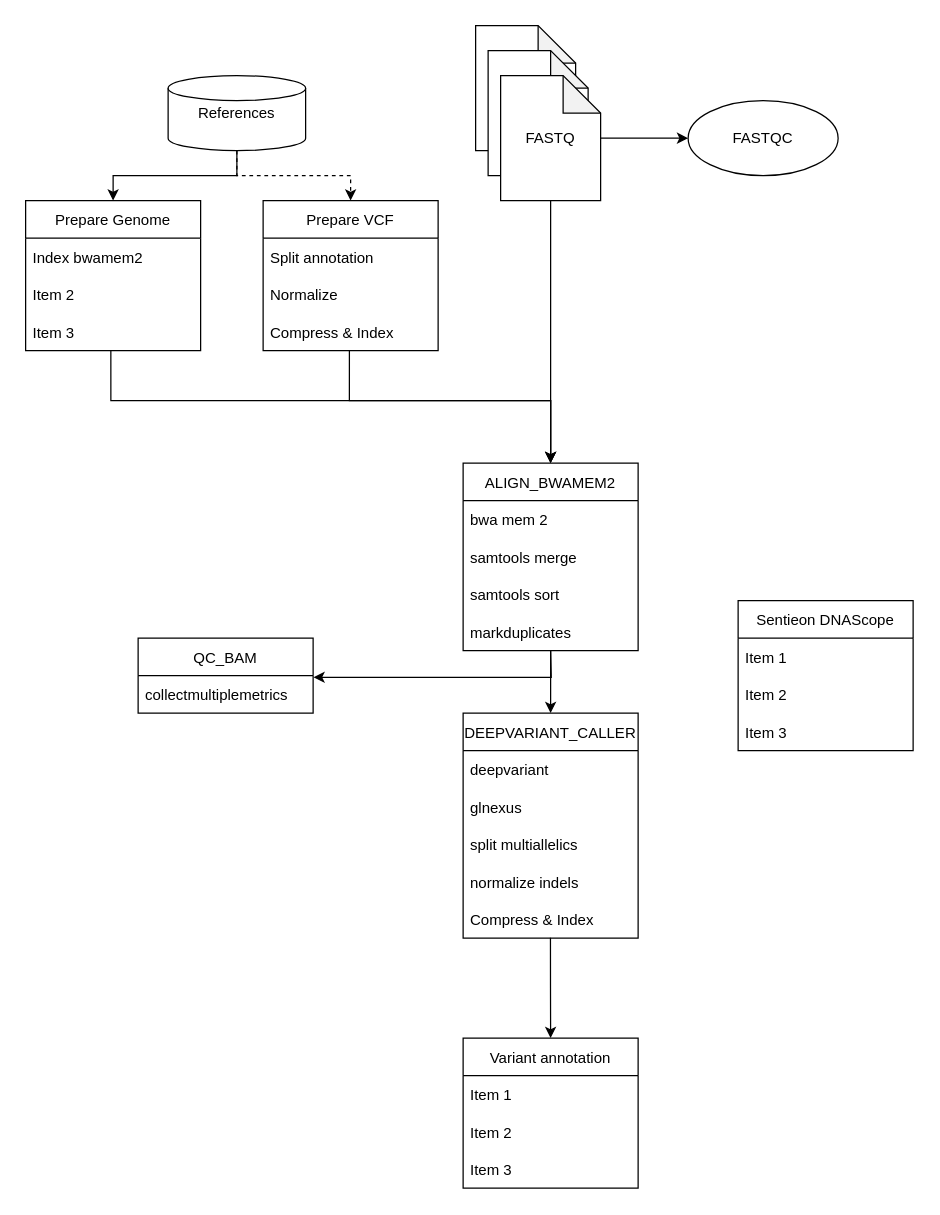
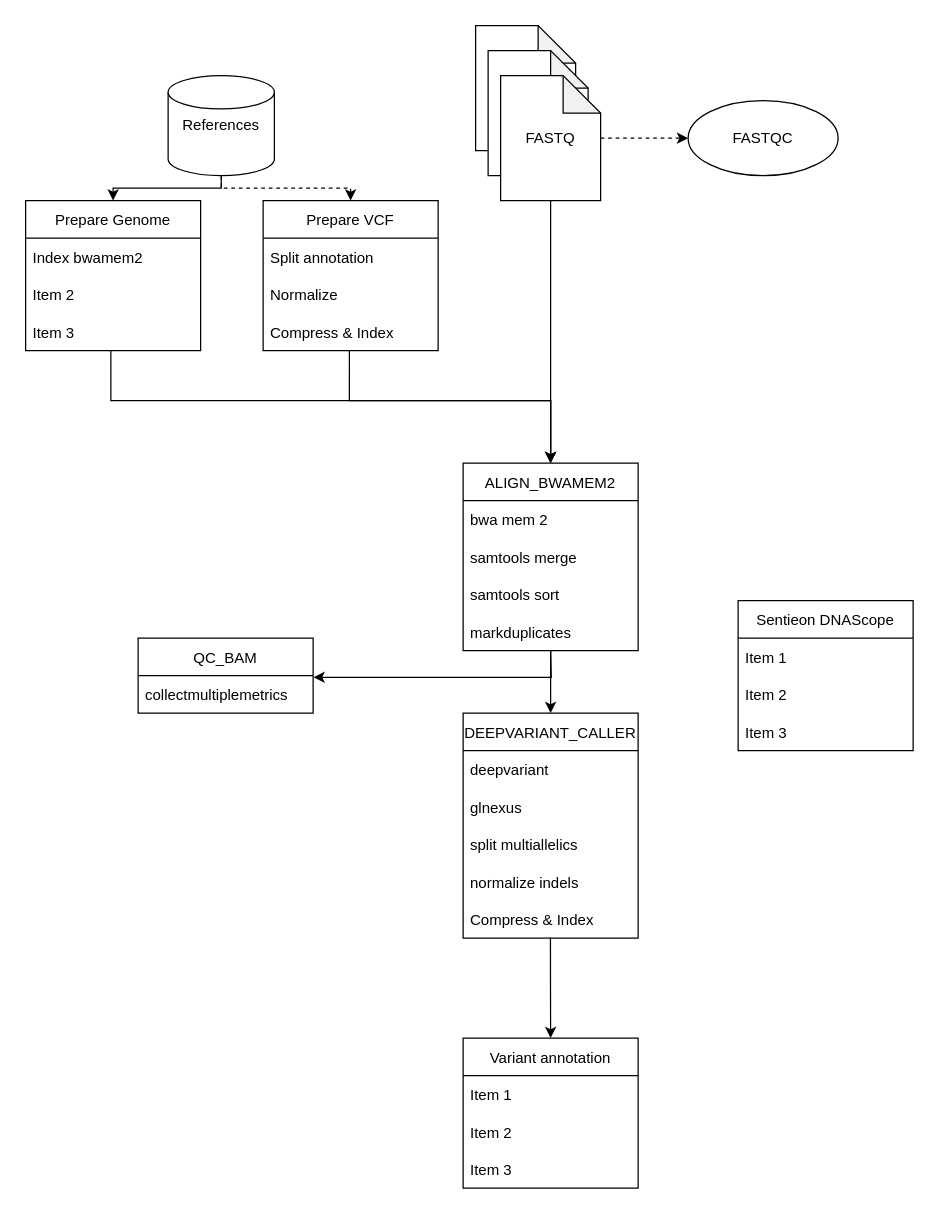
node "References": size 138x75 -> 106x100
edge "FASTQ" -> "FASTQC": style solid -> dashed
